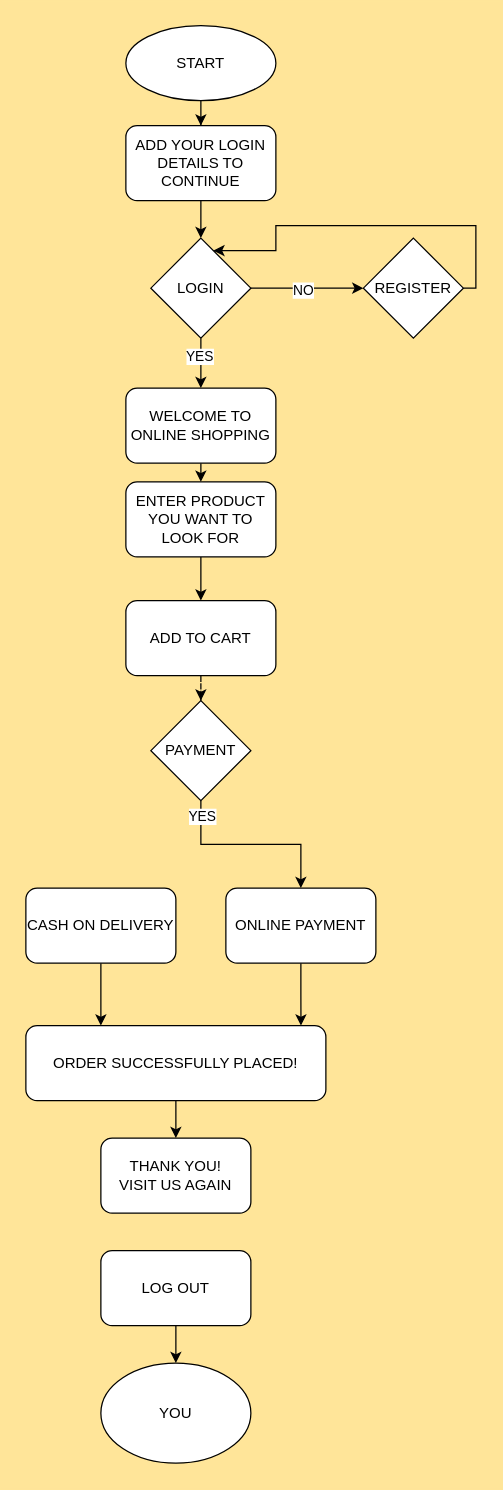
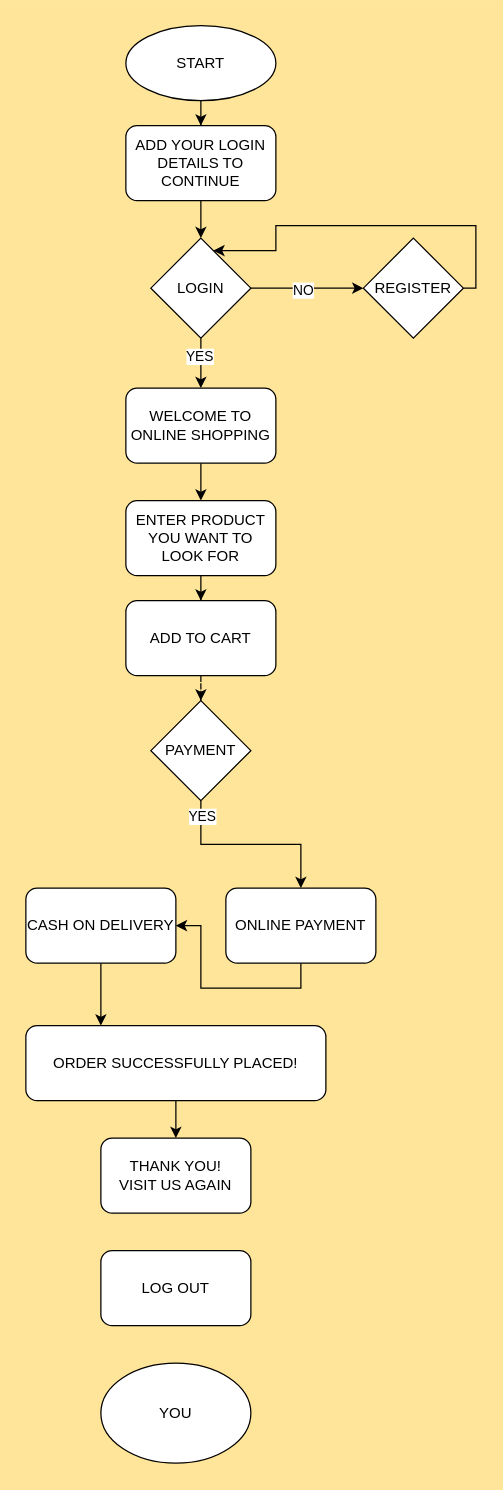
node "ENTER PRODUCT YOU WANT TO LOOK FOR": moved (201, 519) -> (201, 538)
edge "ONLINE PAYMENT" -> "ORDER SUCCESSFULLY PLACED!": now "ONLINE PAYMENT" -> "CASH ON DELIVERY"
edge "LOG OUT" -> "YOU": removed
